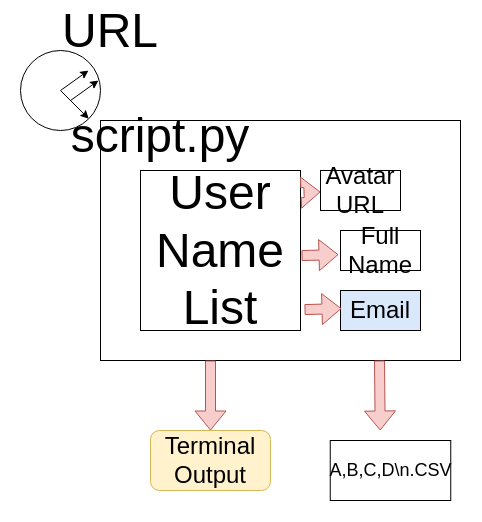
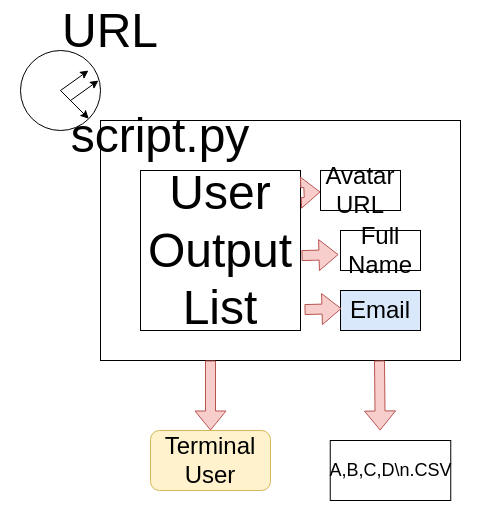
node "User Name List": label "User Name List" -> "User Output List"
node "Terminal Output": label "Terminal Output" -> "Terminal User"
